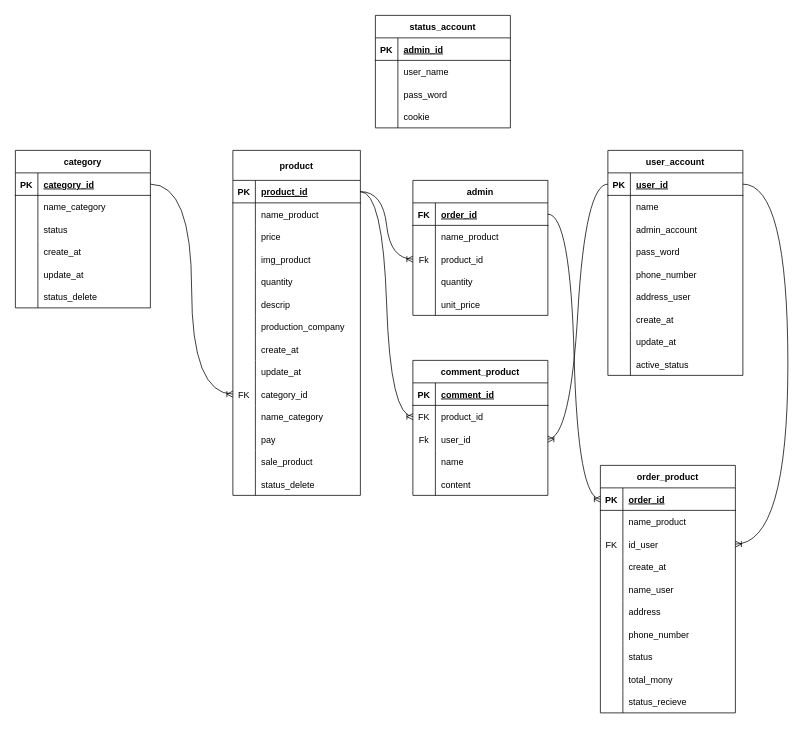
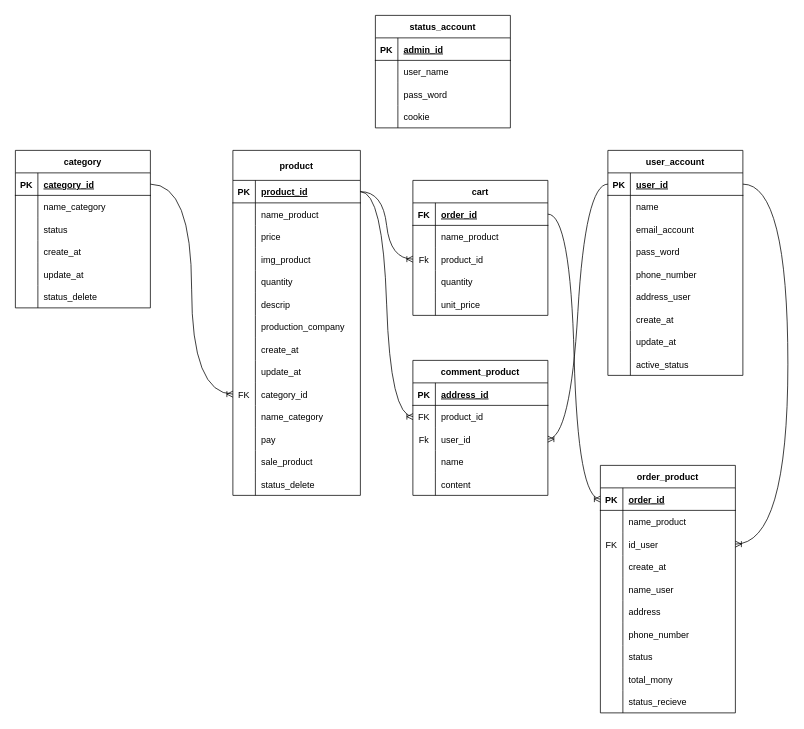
node "admin": label "admin" -> "cart"
node "admin_account": label "admin_account" -> "email_account"
node "comment_id": label "comment_id" -> "address_id"
